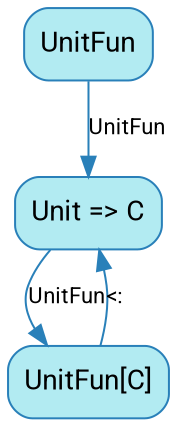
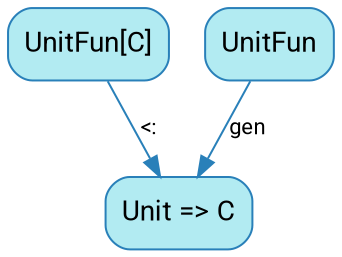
edge "UnitFun" -> "Unit => C": label "UnitFun" -> "gen"
edge "Unit => C" -> "UnitFun[C]": removed, label "UnitFun"
